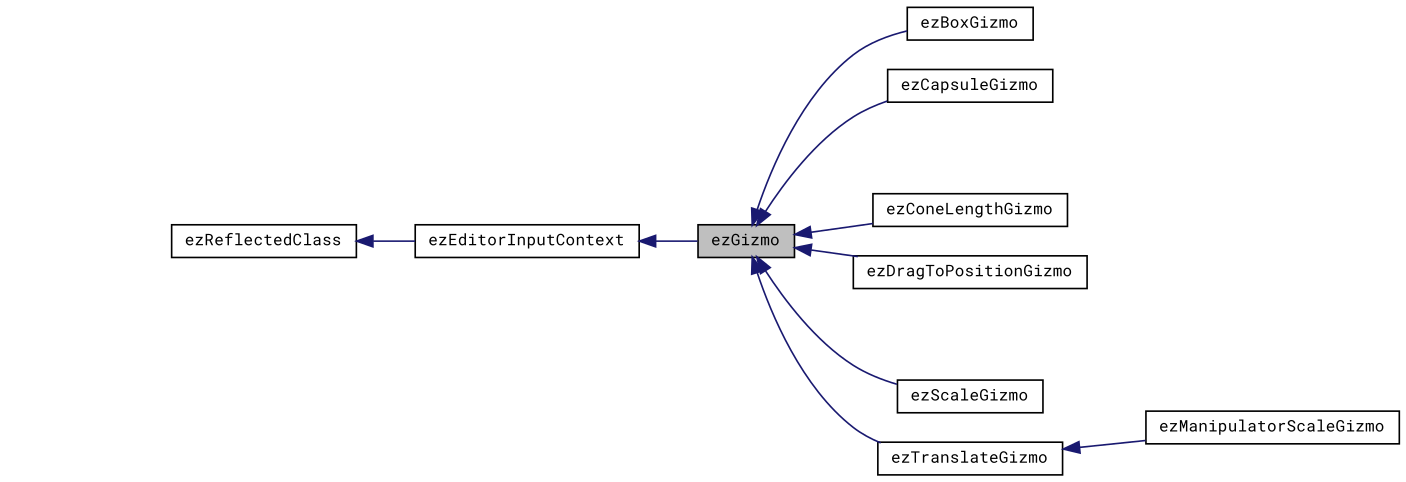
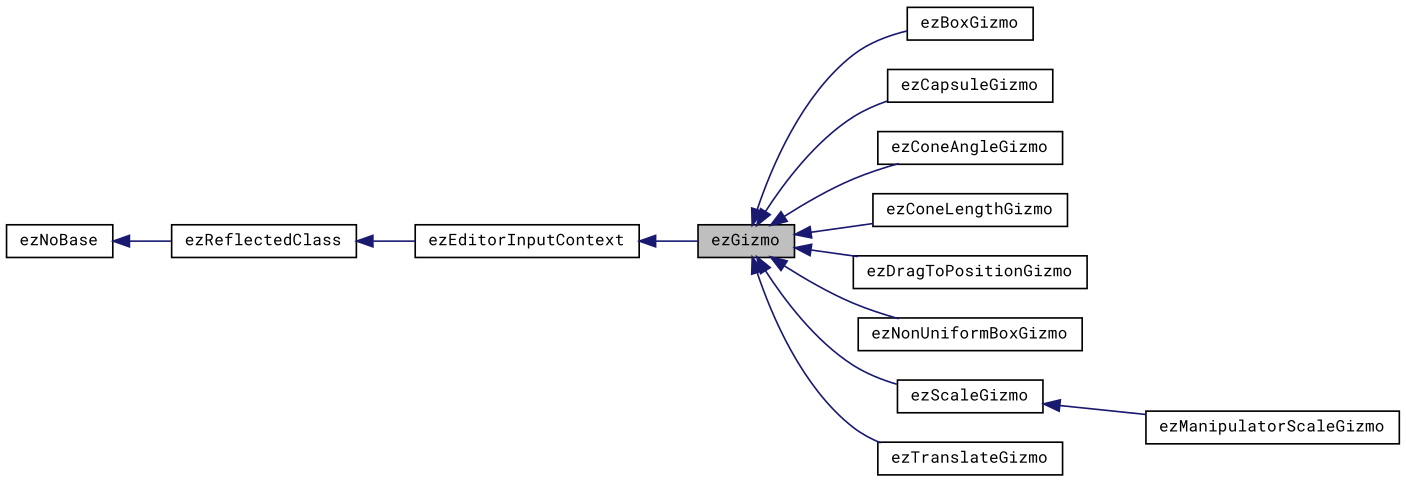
node "ezConeAngleGizmo": added
node "ezNoBase": added
node "ezNonUniformBoxGizmo": added
edge "ezManipulatorScaleGizmo" -> "ezTranslateGizmo": now "ezManipulatorScaleGizmo" -> "ezScaleGizmo"
